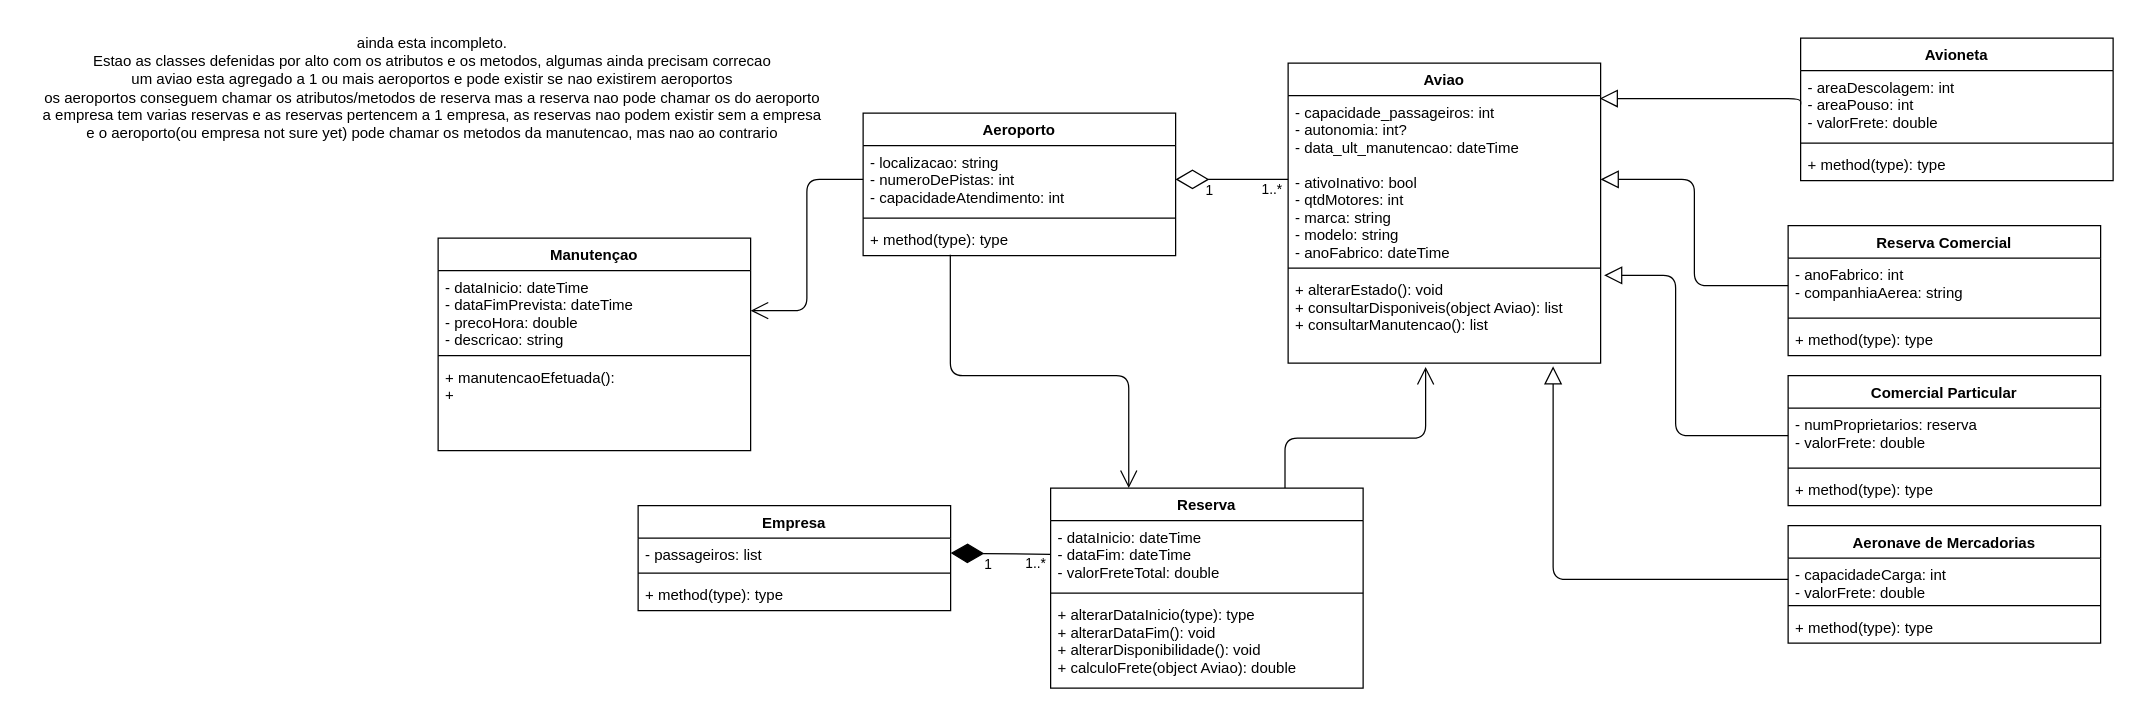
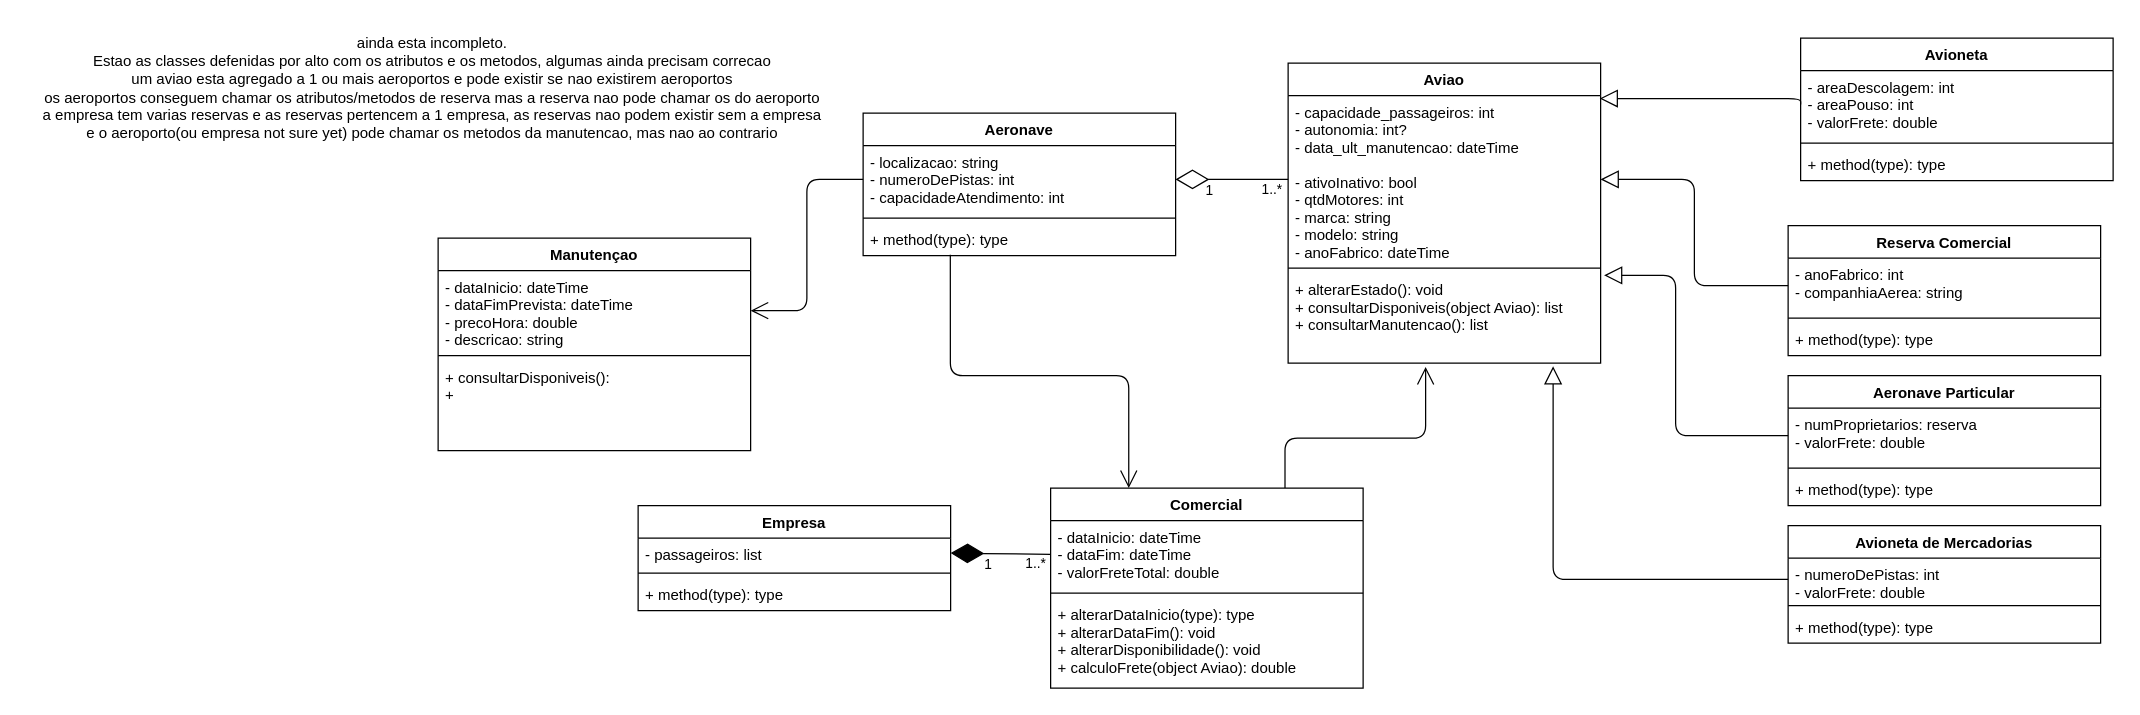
node "Aeroporto": label "Aeroporto" -> "Aeronave"
node "+ manutencaoEfetuada(): +": label "+ manutencaoEfetuada(): +" -> "+ consultarDisponiveis(): +"
node "Comercial Particular": label "Comercial Particular" -> "Aeronave Particular"
node "Reserva": label "Reserva" -> "Comercial"
node "Aeronave de Mercadorias": label "Aeronave de Mercadorias" -> "Avioneta de Mercadorias"
node "- capacidadeCarga: int - valorFrete: double": label "- capacidadeCarga: int - valorFrete: double" -> "- numeroDePistas: int - valorFrete: double"
